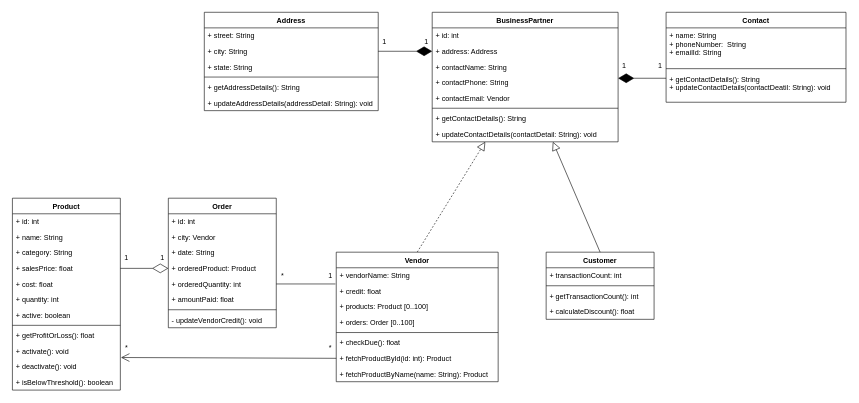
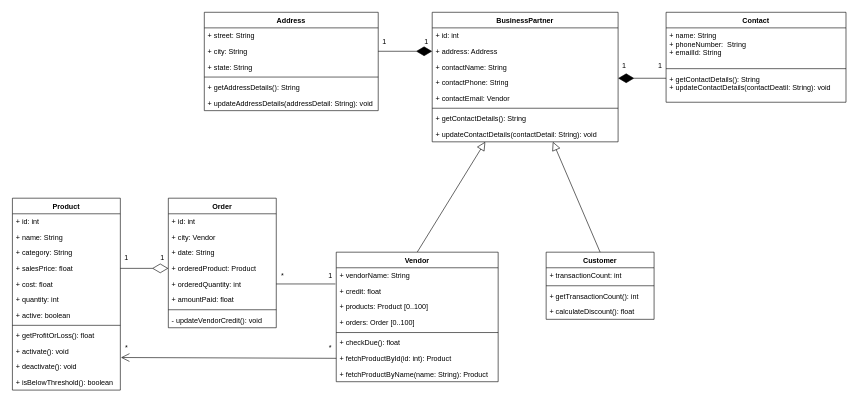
edge "Vendor" -> "BusinessPartner": style dashed -> solid
